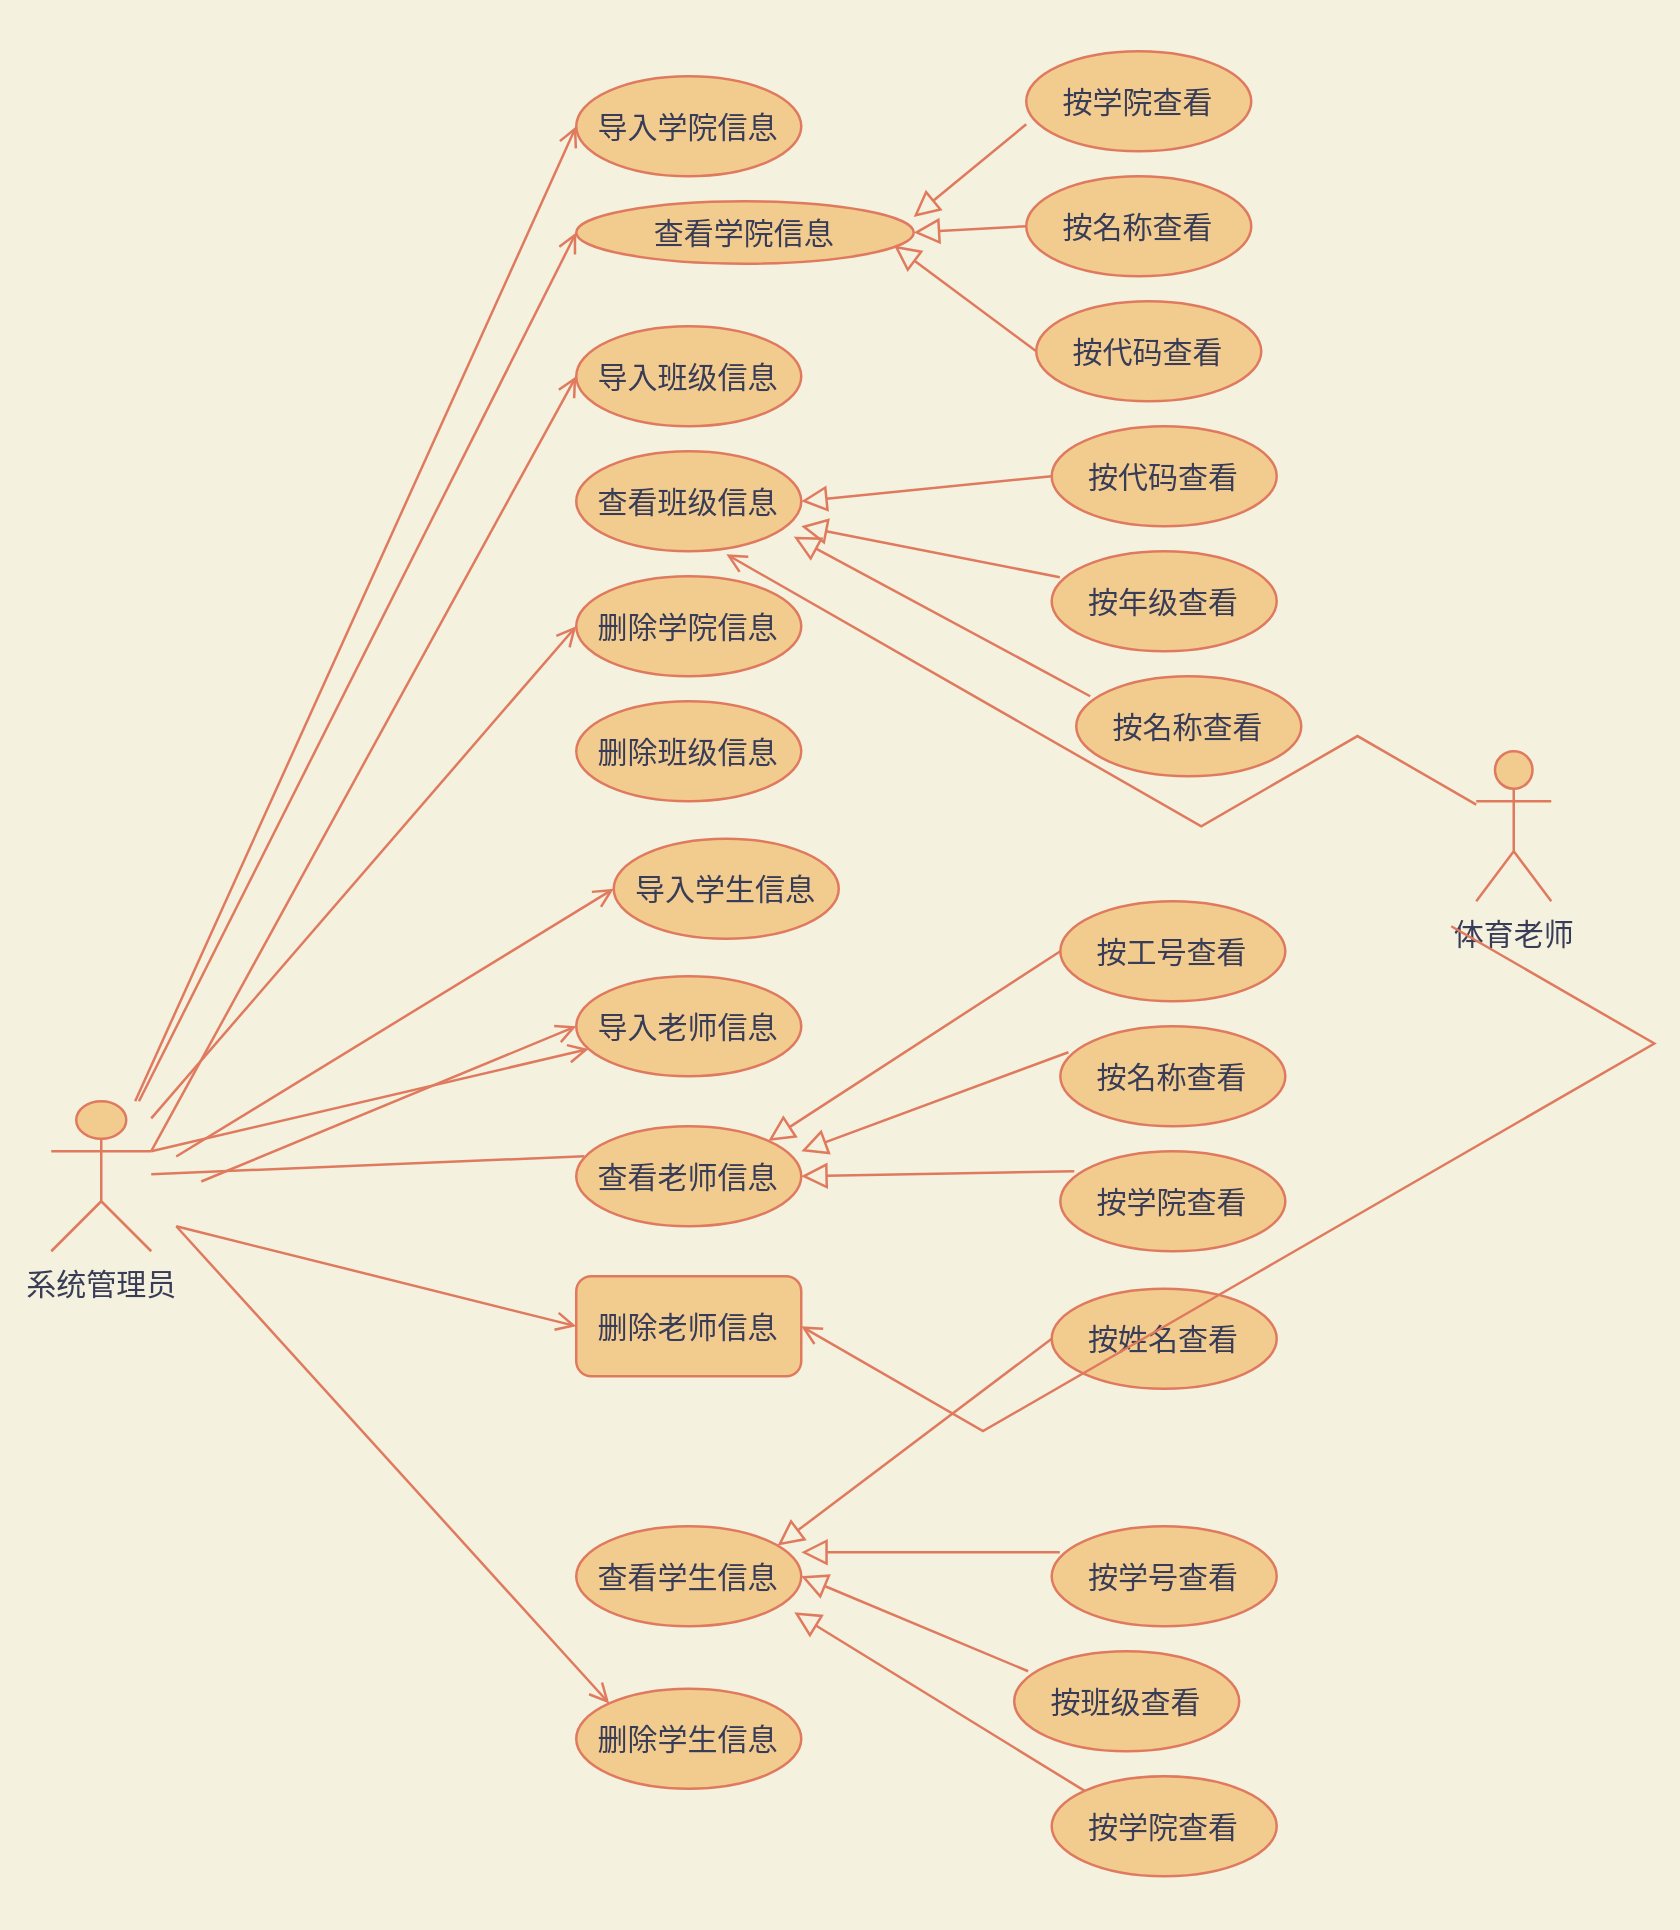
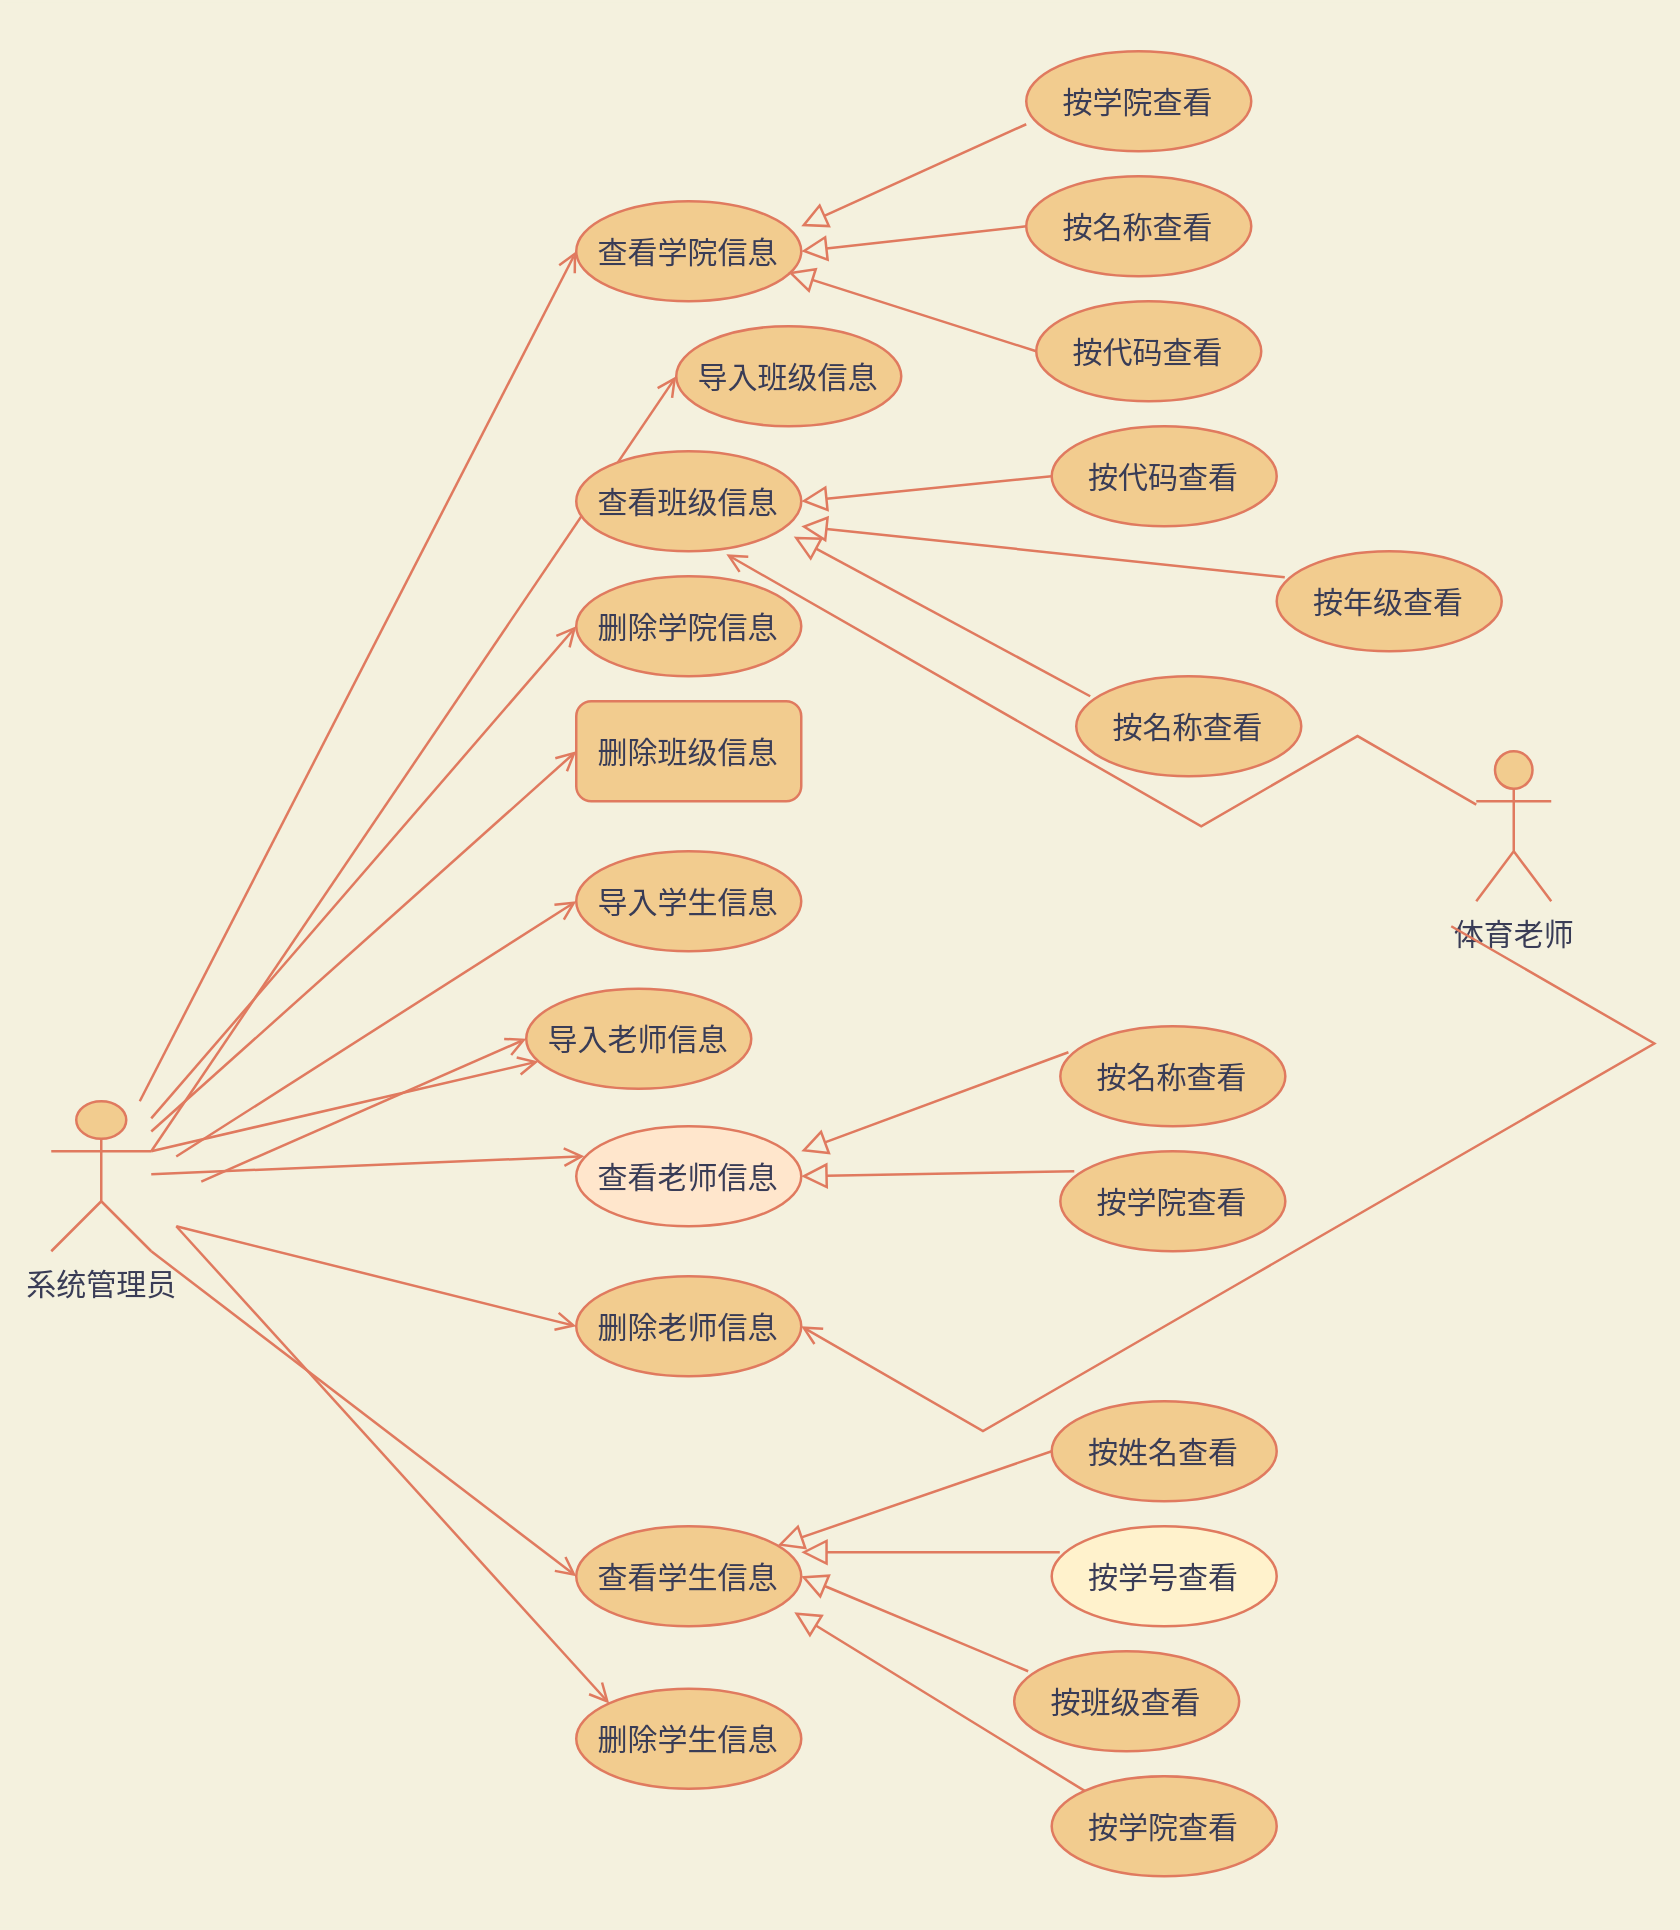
node "导入学院信息": removed
node "查看学院信息": size 338x63 -> 225x100
node "导入班级信息": moved (689, 376) -> (789, 376)
node "按年级查看": moved (1164, 601) -> (1389, 601)
edge "系统管理员" -> "导入学院信息": removed
node "删除班级信息": shape ellipse -> rounded rectangle
node "导入学生信息": moved (726, 889) -> (689, 901)
edge "系统管理员" -> "删除班级信息": added
node "按工号查看": removed
node "导入老师信息": moved (689, 1026) -> (639, 1039)
edge "按工号查看" -> "查看老师信息": removed
edge "系统管理员" -- "查看老师信息": arrowhead none -> open
node "查看老师信息": fillcolor #f2cc8f -> #ffe6cc
node "删除老师信息": shape rounded rectangle -> ellipse
node "按姓名查看": moved (1164, 1339) -> (1164, 1451)
edge "系统管理员" -> "查看学生信息": added
node "按学号查看": fillcolor #f2cc8f -> #fff2cc
